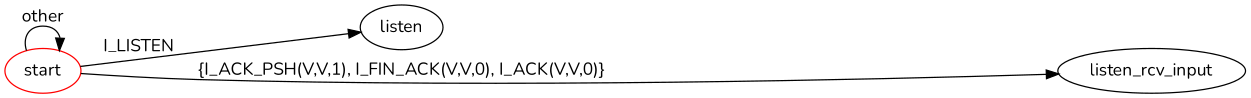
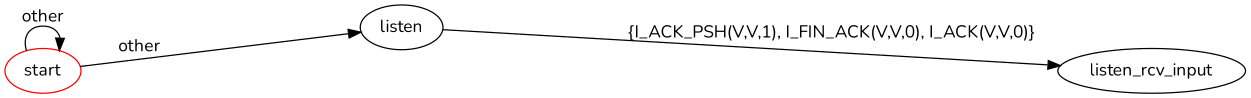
edge "start" -> "listen": label "I_LISTEN" -> "other"
edge "start" -> "listen_rcv_input": now "listen" -> "listen_rcv_input"
